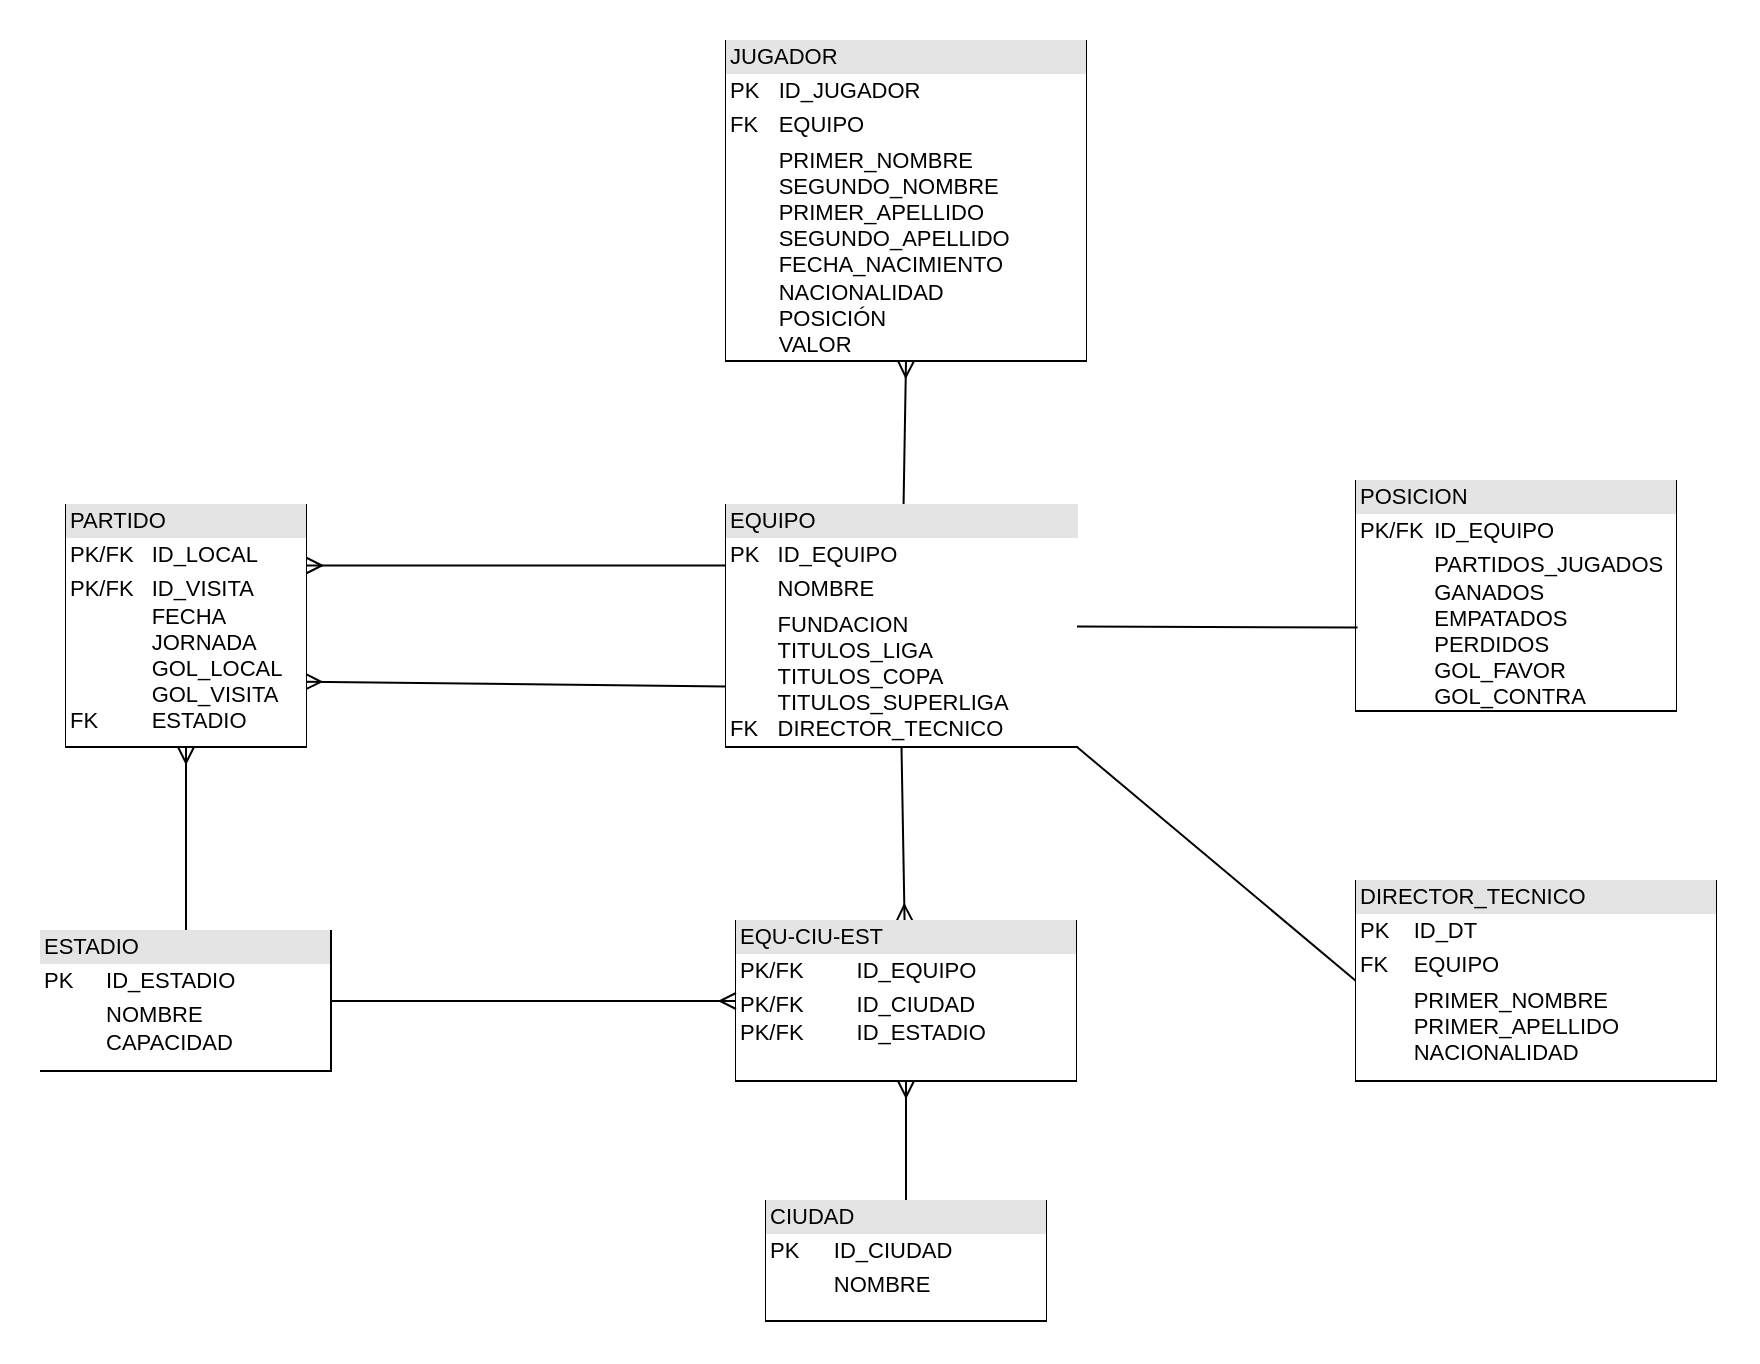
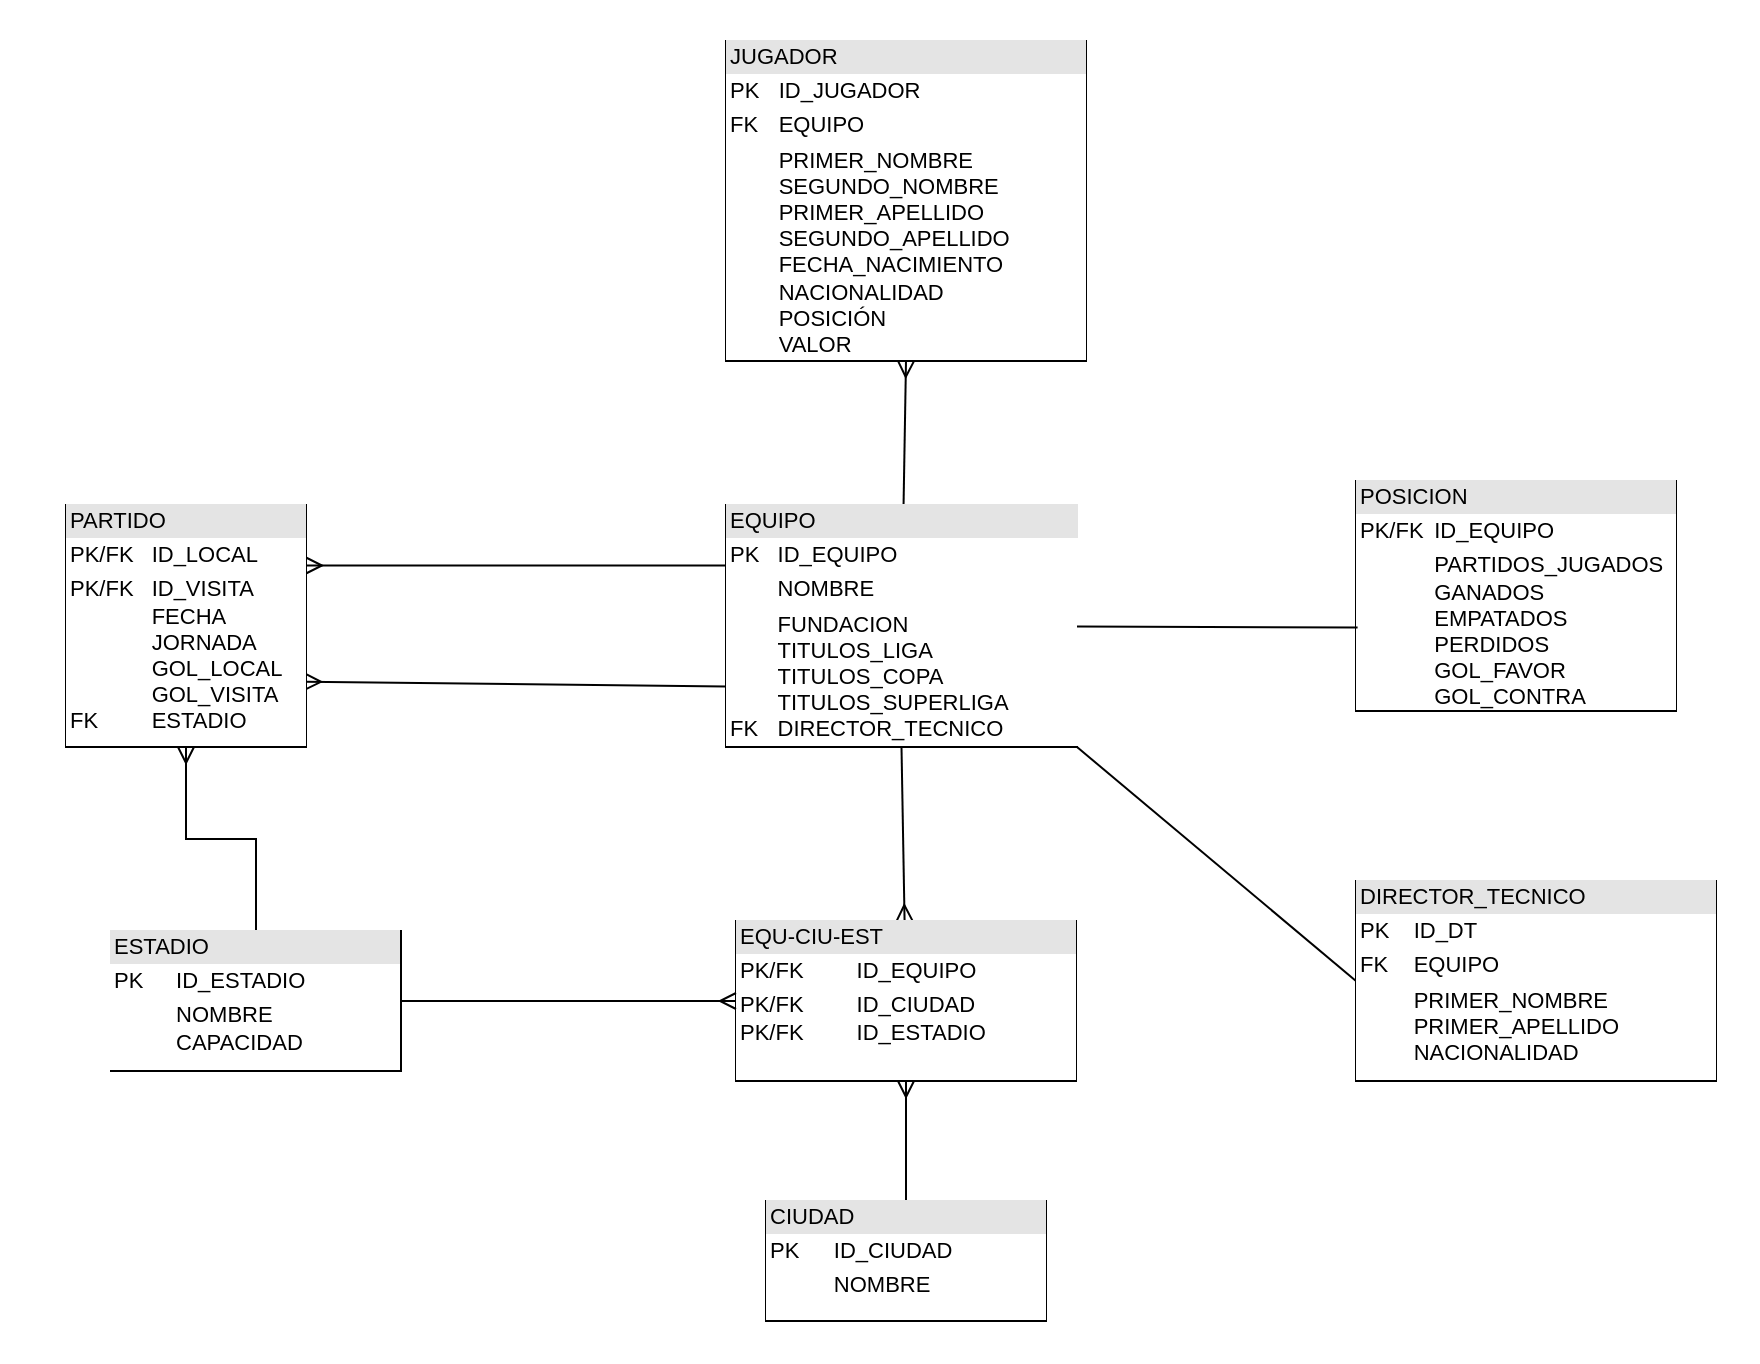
node "ESTADIO PK ID_ESTADIO NOMBRE CAPACIDAD": moved (186, 1001) -> (256, 1001)
